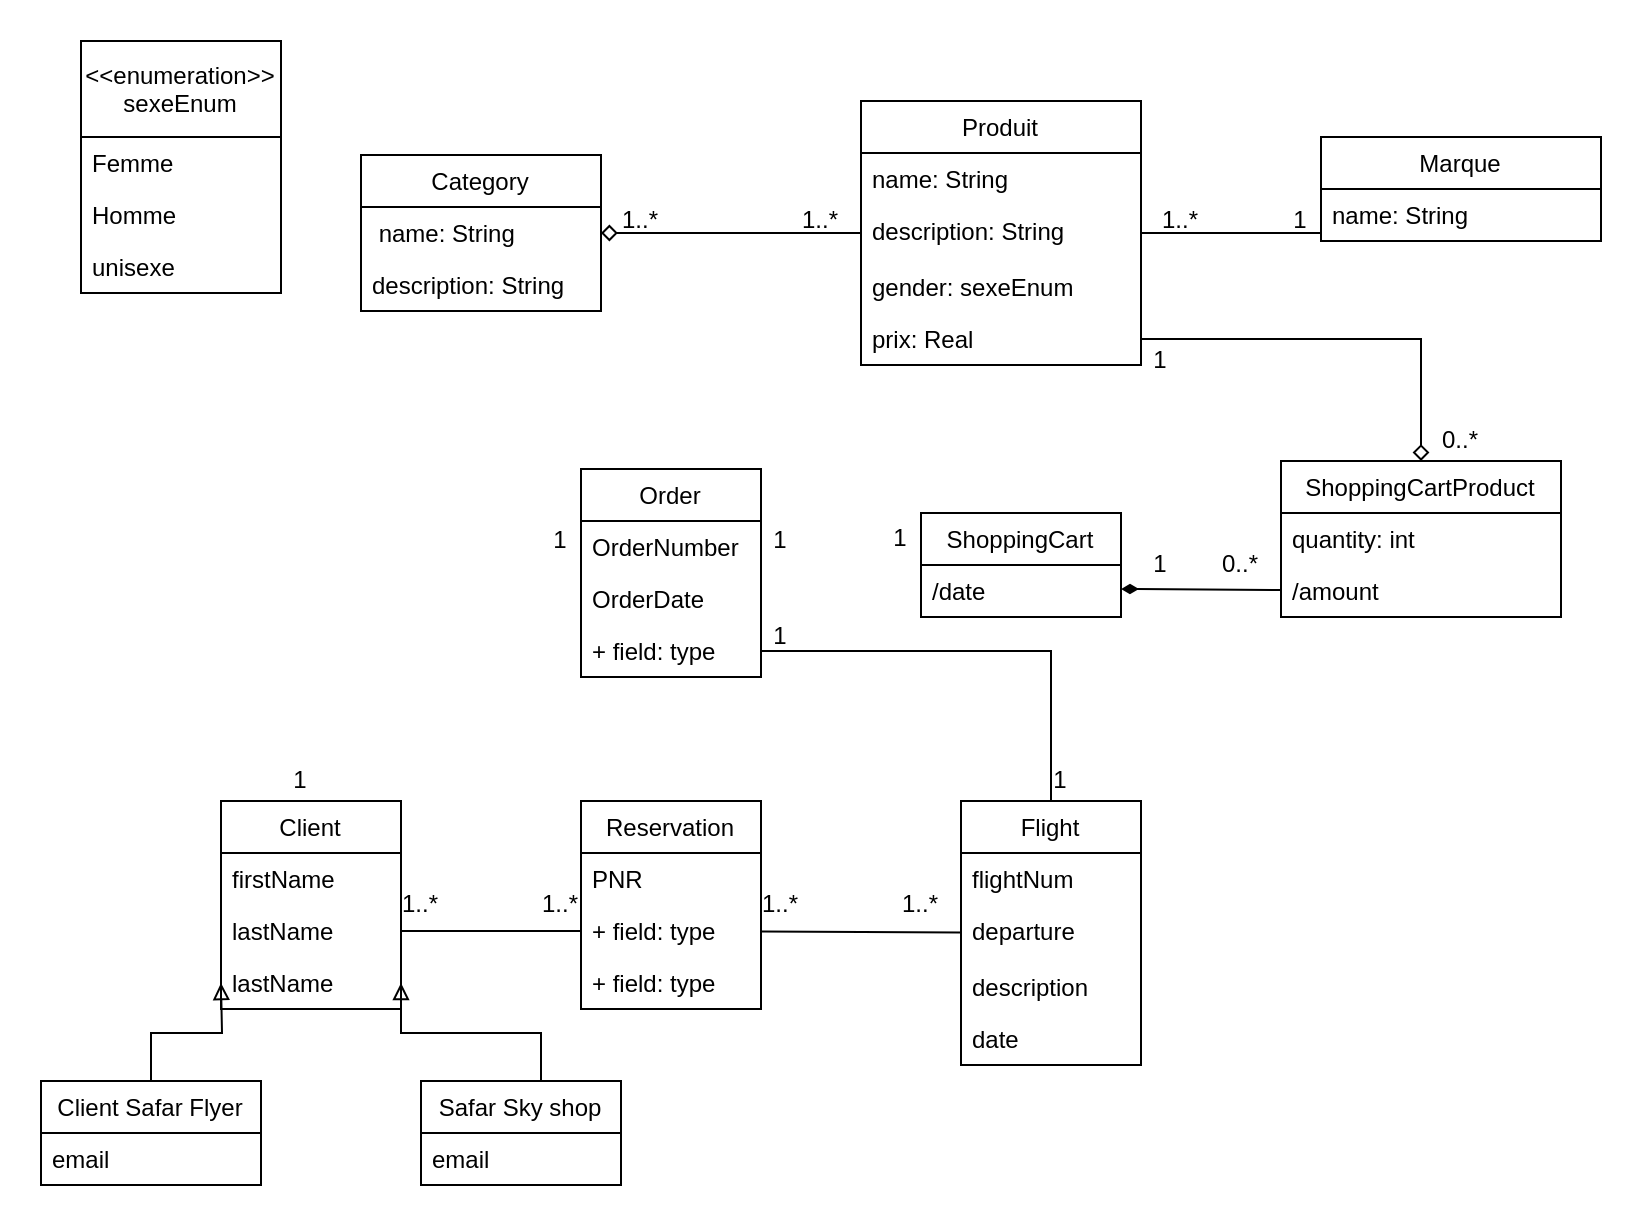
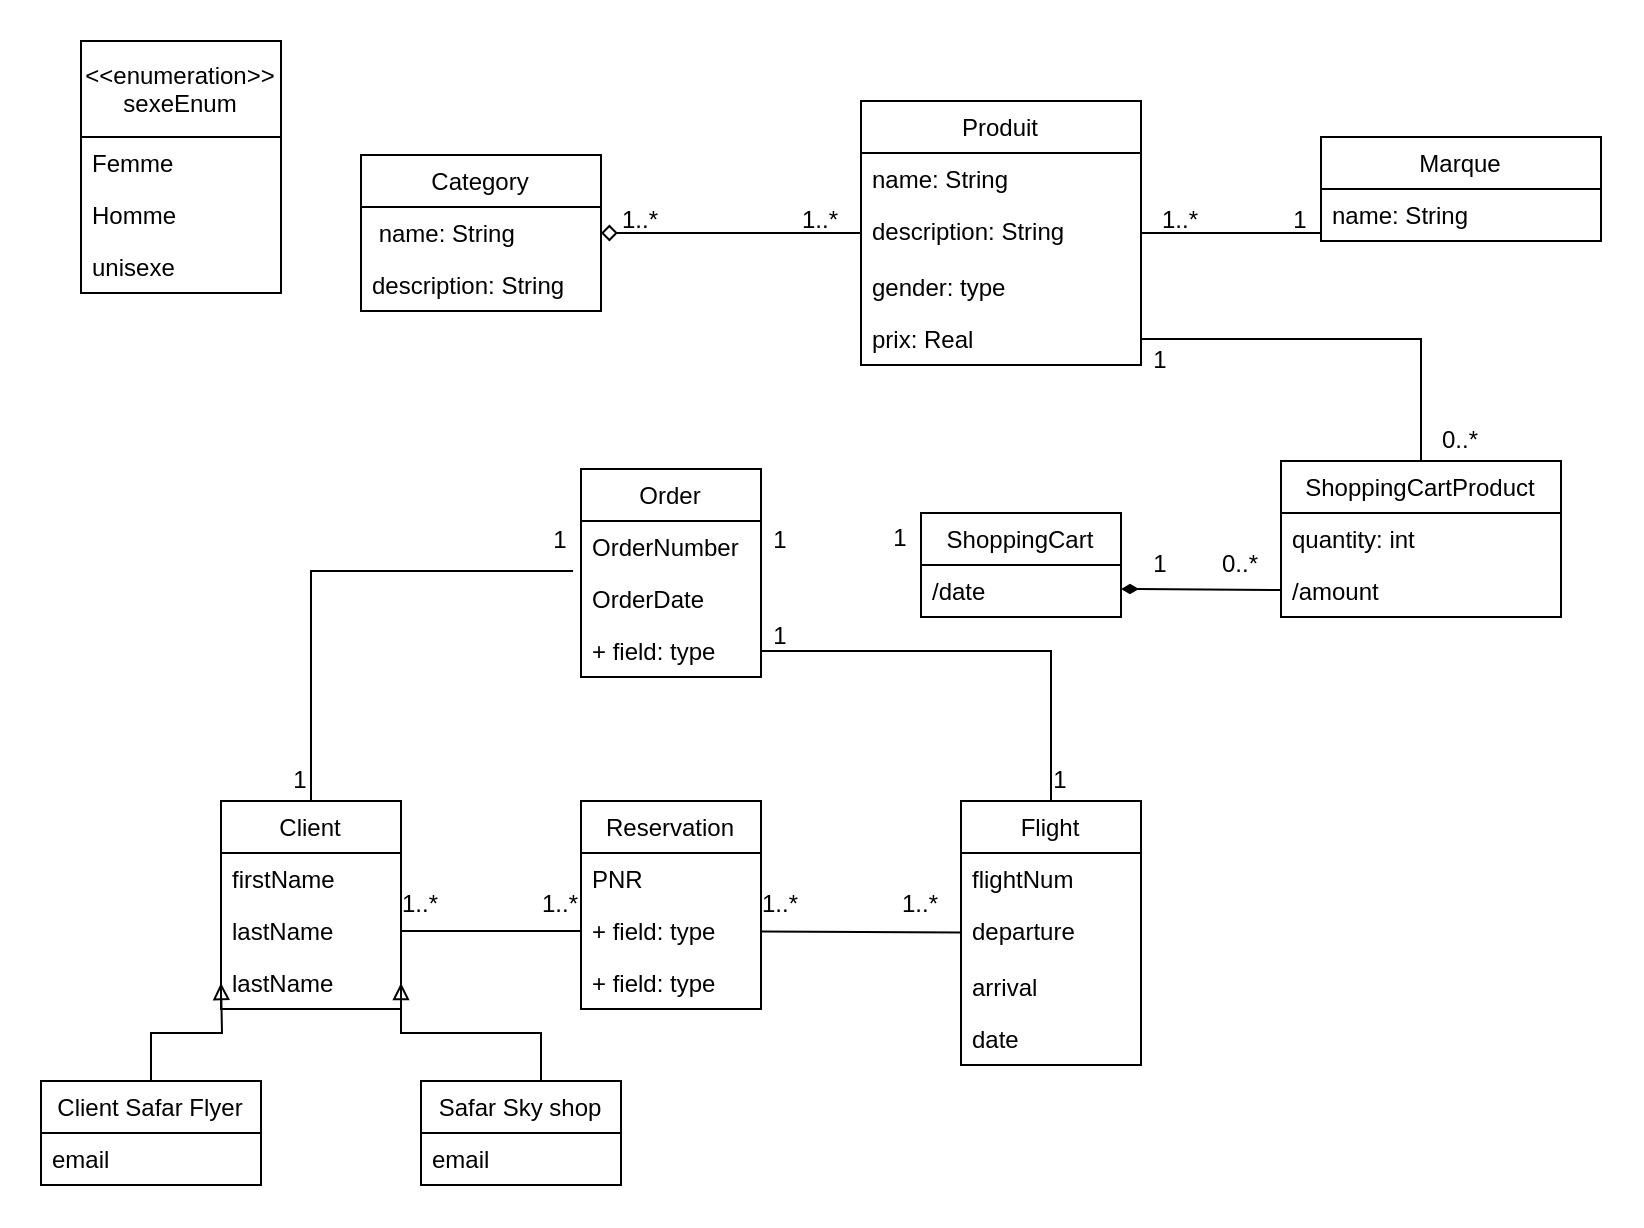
node "gender: sexeEnum": label "gender: sexeEnum" -> "gender: type"
edge "prix: Real" -> "ShoppingCartProduct": arrowhead diamond -> none
edge "OrderDate" -- "Client": added
node "description": label "description" -> "arrival"
